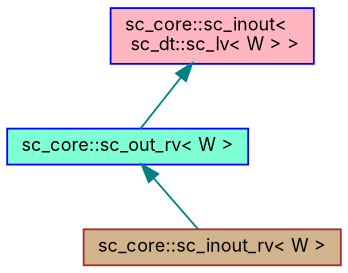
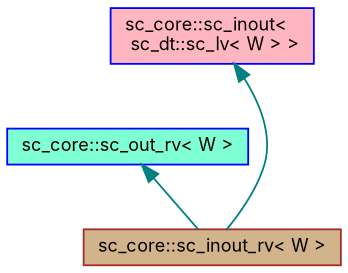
edge "sc_core::sc_out_rv< W >" -> "sc_core::sc_inout< sc_dt::sc_lv< W > >": now "sc_core::sc_inout_rv< W >" -> "sc_core::sc_inout< sc_dt::sc_lv< W > >"
